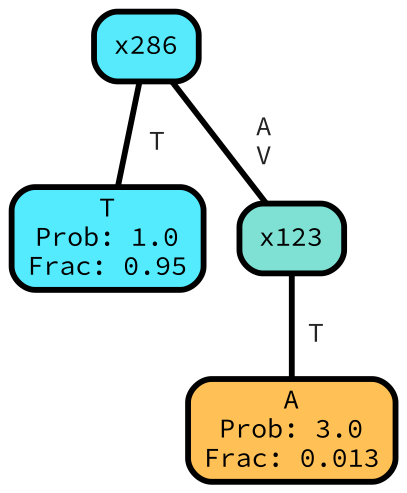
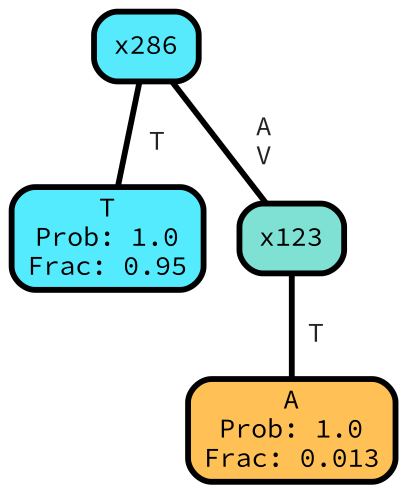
node "A Prob: 3.0 Frac: 0.013": label "A Prob: 3.0 Frac: 0.013" -> "A Prob: 1.0 Frac: 0.013"
